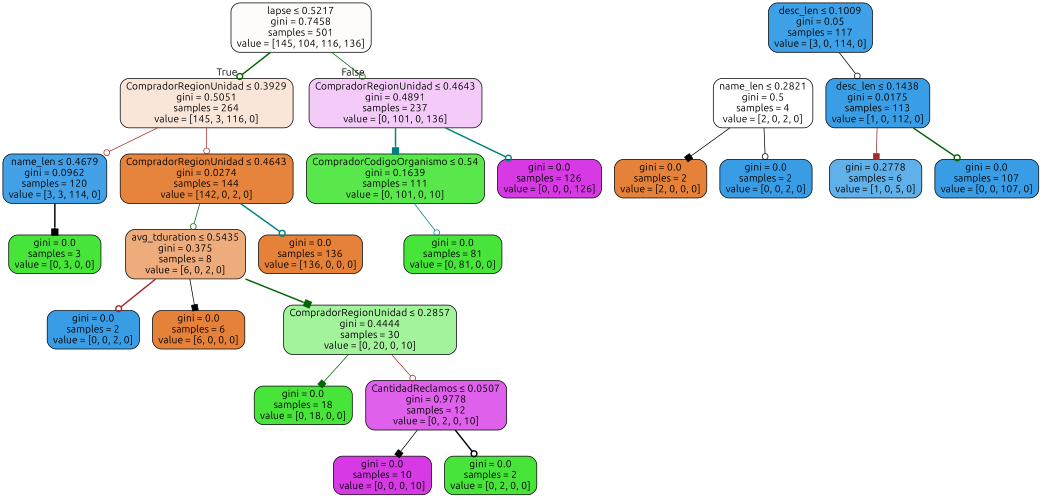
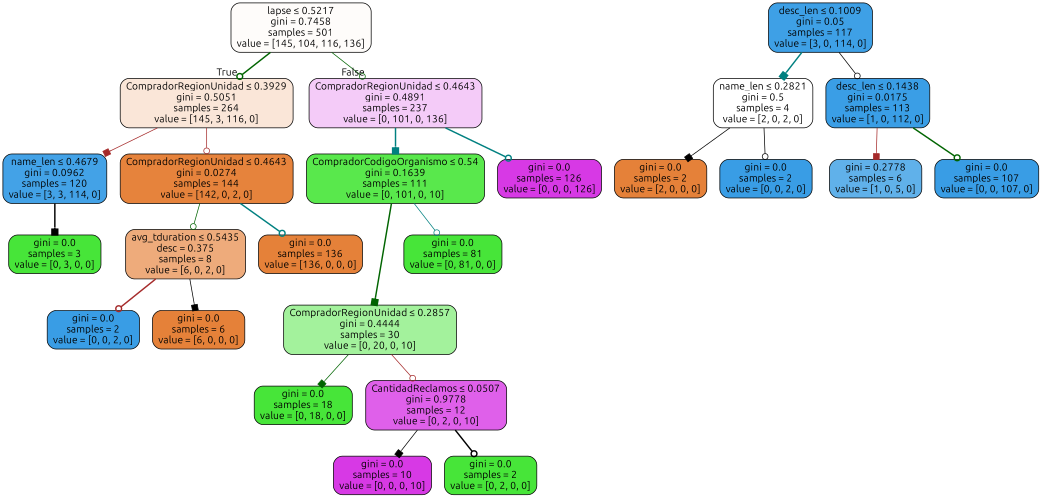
edge "desc_len ≤ 0.1009" -> "name_len ≤ 0.2821": added
edge "CompradorRegionUnidad ≤ 0.3929" -> "name_len ≤ 0.4679": arrowhead odot -> box
node "avg_tduration ≤ 0.5435": text "gini = 0.375" -> "desc = 0.375"
edge "avg_tduration ≤ 0.5435" -> "CompradorRegionUnidad ≤ 0.2857": now "CompradorCodigoOrganismo ≤ 0.54" -> "CompradorRegionUnidad ≤ 0.2857"
